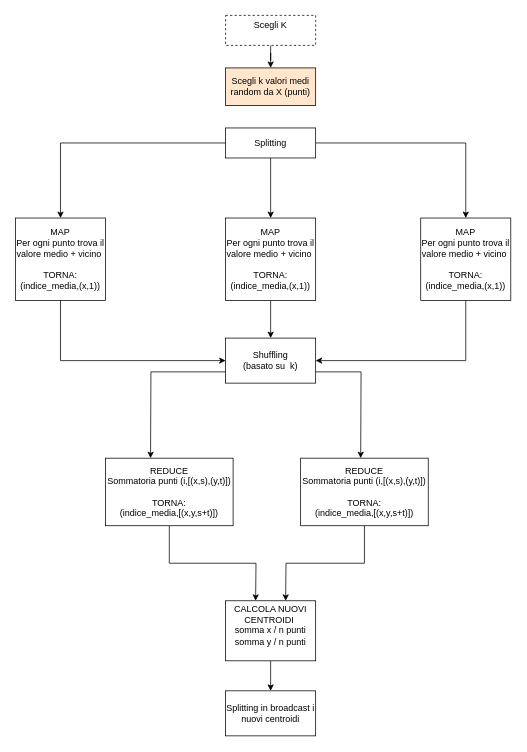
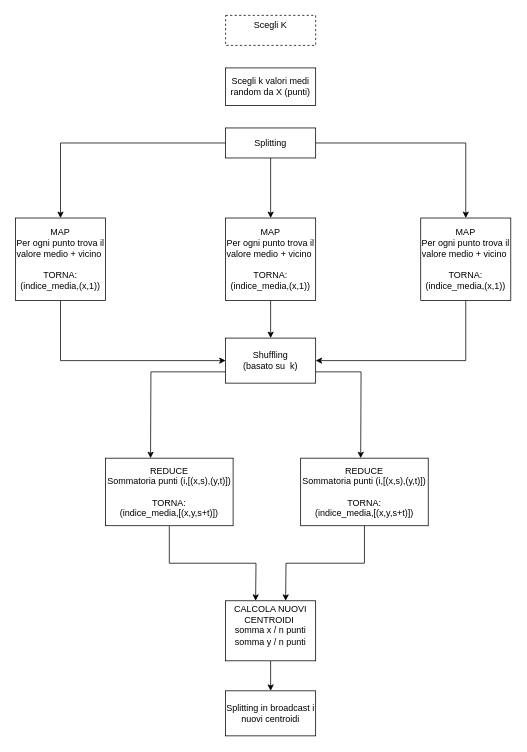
edge "Scegli K" -> "Scegli k valori medi random da X (punti)": removed
node "Scegli k valori medi random da X (punti)": fillcolor #ffe6cc -> #ffffff
